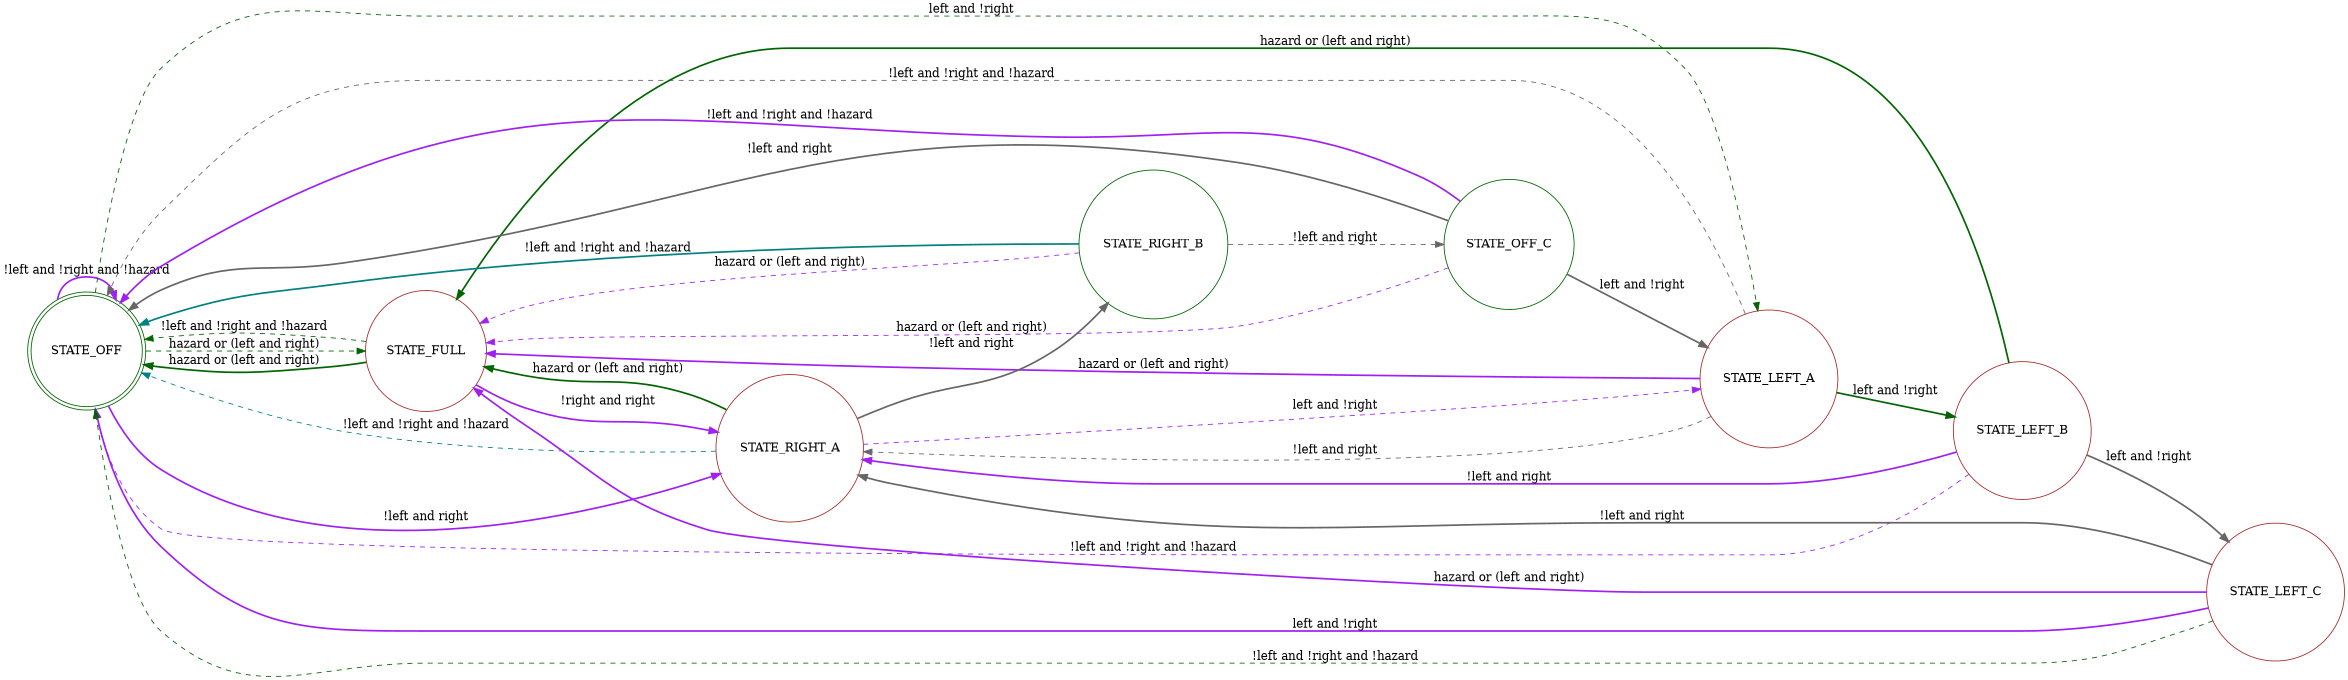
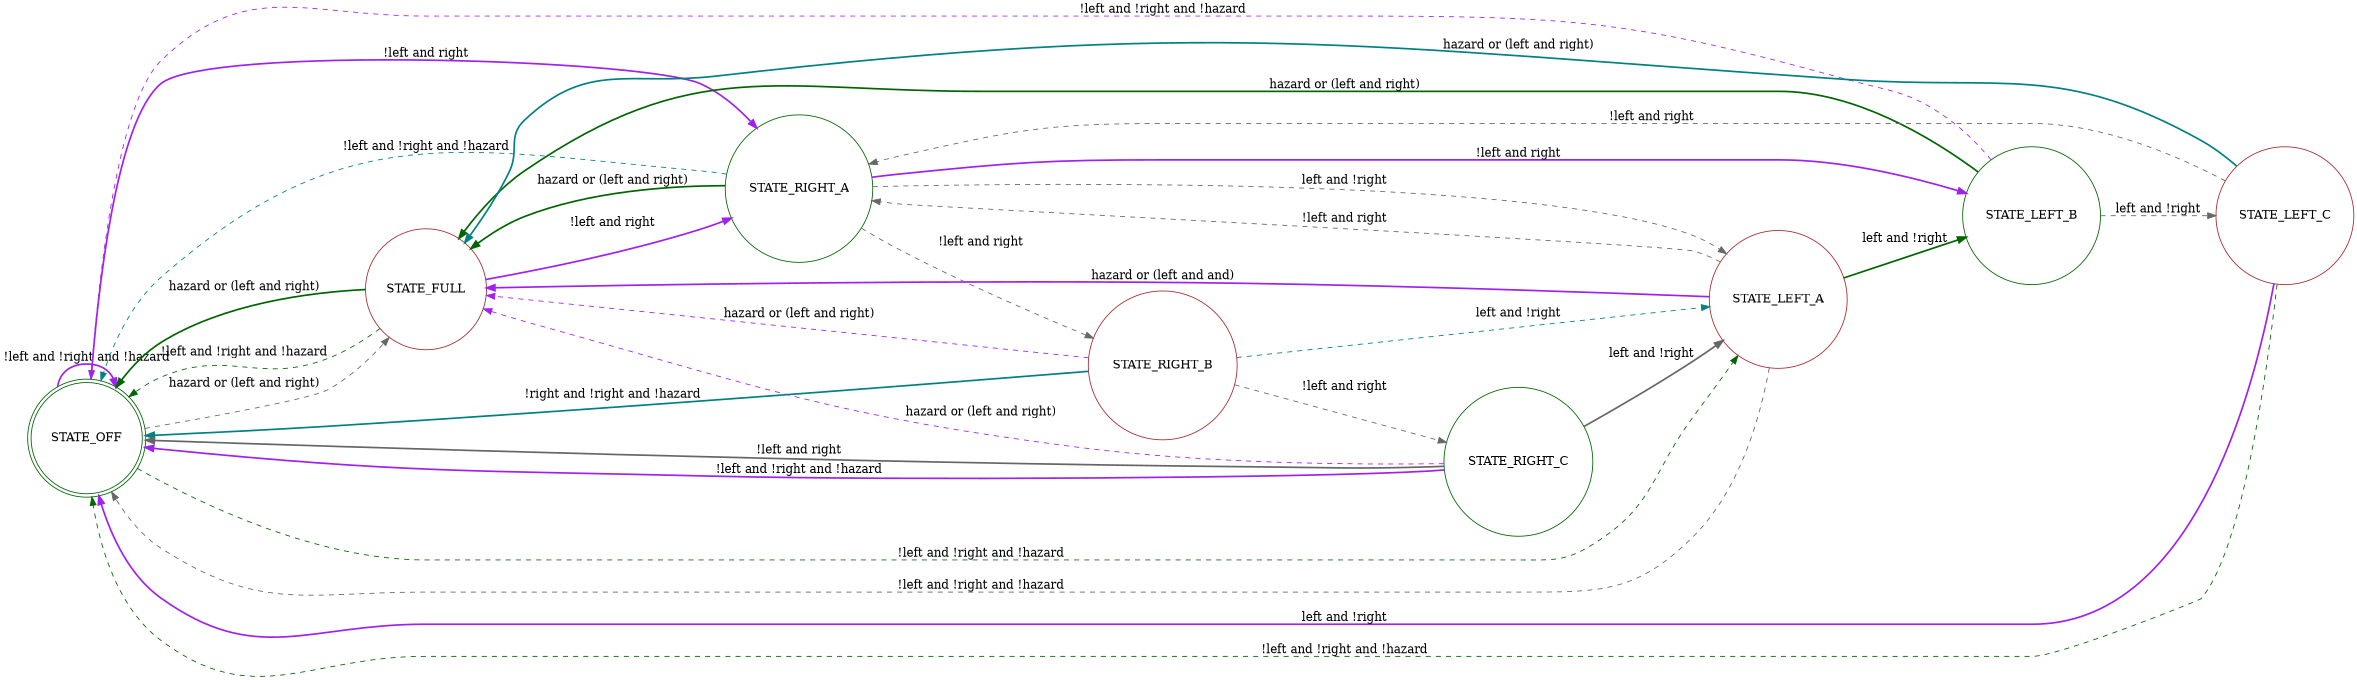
edge "STATE_OFF" -> "STATE_LEFT_A": label "left and !right" -> "!left and !right and !hazard"
node "STATE_RIGHT_B": color darkgreen -> brown
node "STATE_OFF_C": label "STATE_OFF_C" -> "STATE_RIGHT_C"
edge "STATE_RIGHT_B" -> "STATE_OFF": label "!left and !right and !hazard" -> "!right and !right and !hazard"
edge "STATE_RIGHT_B" -> "STATE_LEFT_A": added, label "left and !right"
edge "STATE_OFF" -> "STATE_FULL": color darkgreen -> gray40
edge "STATE_LEFT_A" -> "STATE_FULL": label "hazard or (left and right)" -> "hazard or (left and and)"
edge "STATE_RIGHT_A" -> "STATE_RIGHT_B": style bold -> dashed
edge "STATE_FULL" -> "STATE_RIGHT_A": label "!right and right" -> "!left and right"
edge "STATE_RIGHT_A" -> "STATE_LEFT_A": color purple -> gray40
node "STATE_LEFT_B": color brown -> darkgreen
node "STATE_RIGHT_A": color brown -> darkgreen
edge "STATE_LEFT_B" -> "STATE_RIGHT_A": reversed
edge "STATE_LEFT_B" -> "STATE_LEFT_C": style bold -> dashed
edge "STATE_LEFT_C" -> "STATE_RIGHT_A": style bold -> dashed
edge "STATE_LEFT_C" -> "STATE_FULL": color purple -> teal
